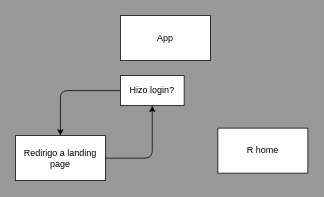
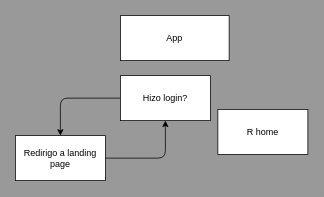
node "App": size 90x45 -> 109x45
node "Hizo login?": size 64x30 -> 90x45
node "R home": moved (263, 150) -> (263, 132)
